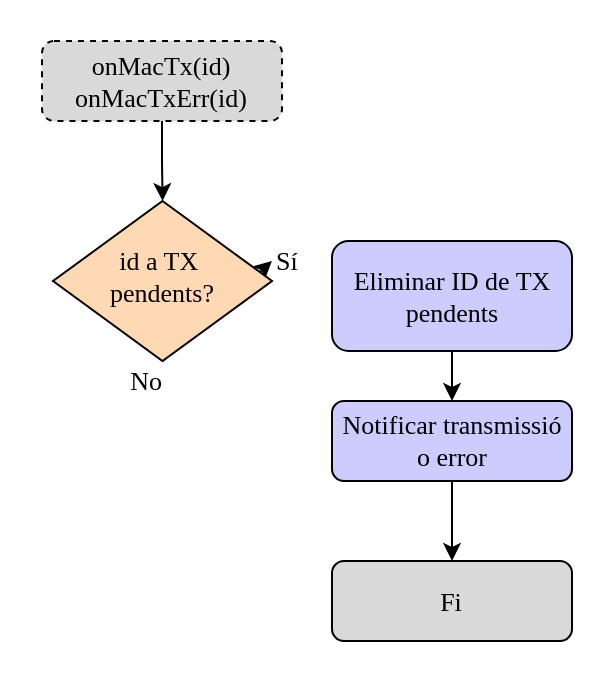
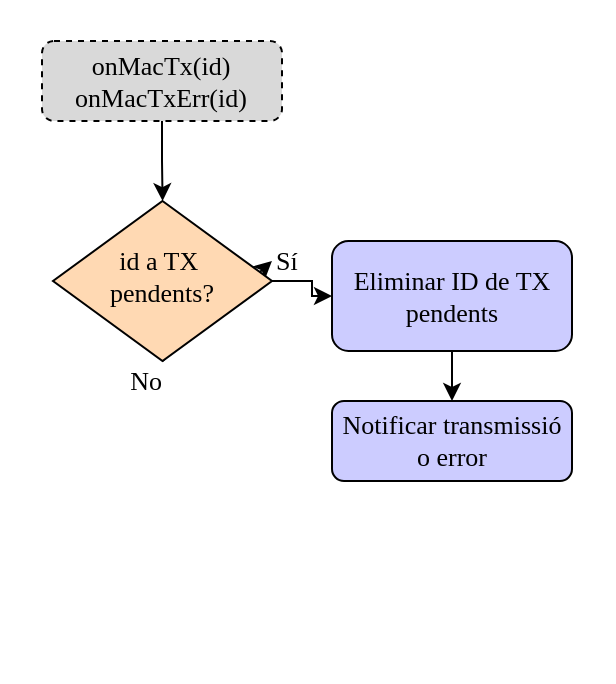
edge "id a TX pendents?" -> "Eliminar ID de TX pendents": added
edge "Notificar transmissió o error" -> "Fi": removed
node "Fi": removed
